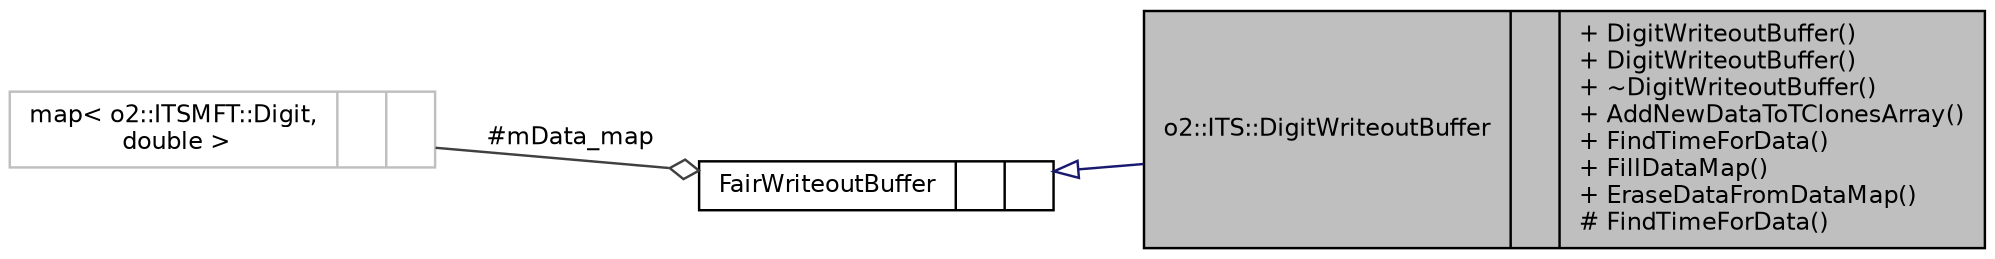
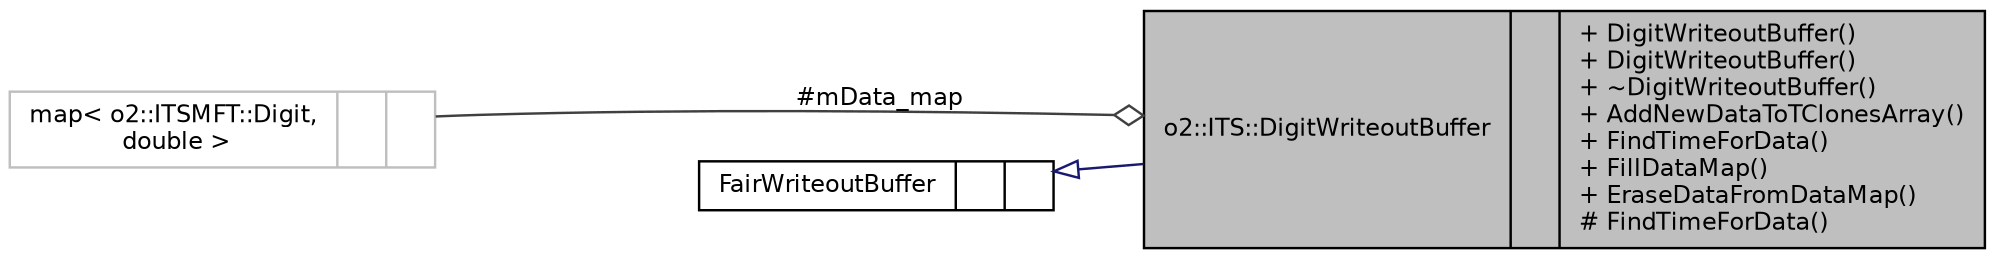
edge "map< o2::ITSMFT::Digit," -> "FairWriteoutBuffer": now "map< o2::ITSMFT::Digit," -> "o2::ITS::DigitWriteoutBuffer"
